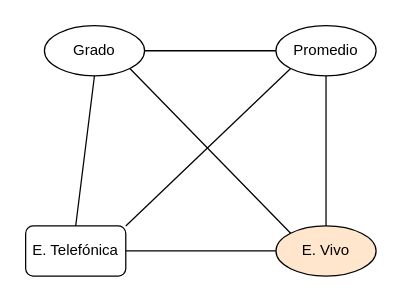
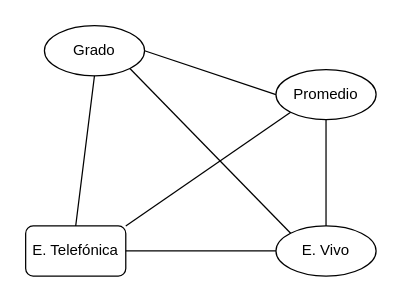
node "Promedio": moved (326, 51) -> (326, 94)
node "E. Vivo": fillcolor #ffe6cc -> #ffffff
